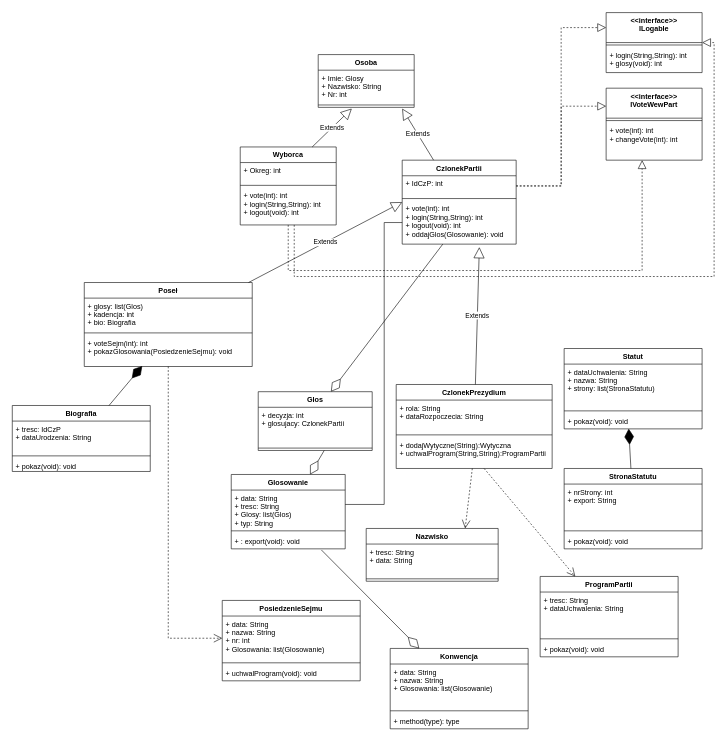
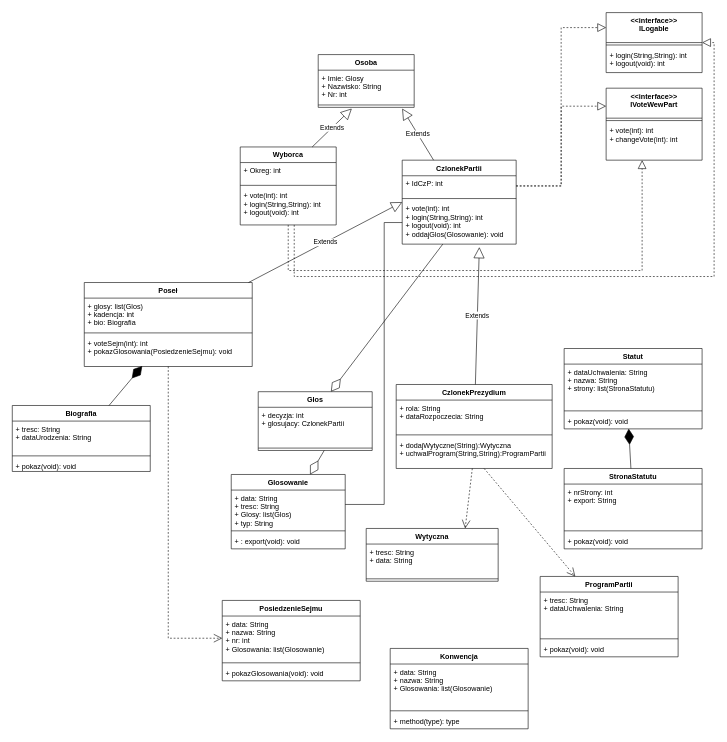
node "+ login(String,String): int + glosy(void): int": label "+ login(String,String): int + glosy(void): int" -> "+ login(String,String): int + logout(void): int"
node "+ tresc: IdCzP + dataUrodzenia: String": label "+ tresc: IdCzP + dataUrodzenia: String" -> "+ tresc: String + dataUrodzenia: String"
node "Nazwisko": label "Nazwisko" -> "Wytyczna"
edge "+ : export(void): void" -> "Konwencja": removed
node "+ uchwalProgram(void): void": label "+ uchwalProgram(void): void" -> "+ pokazGlosowania(void): void"
